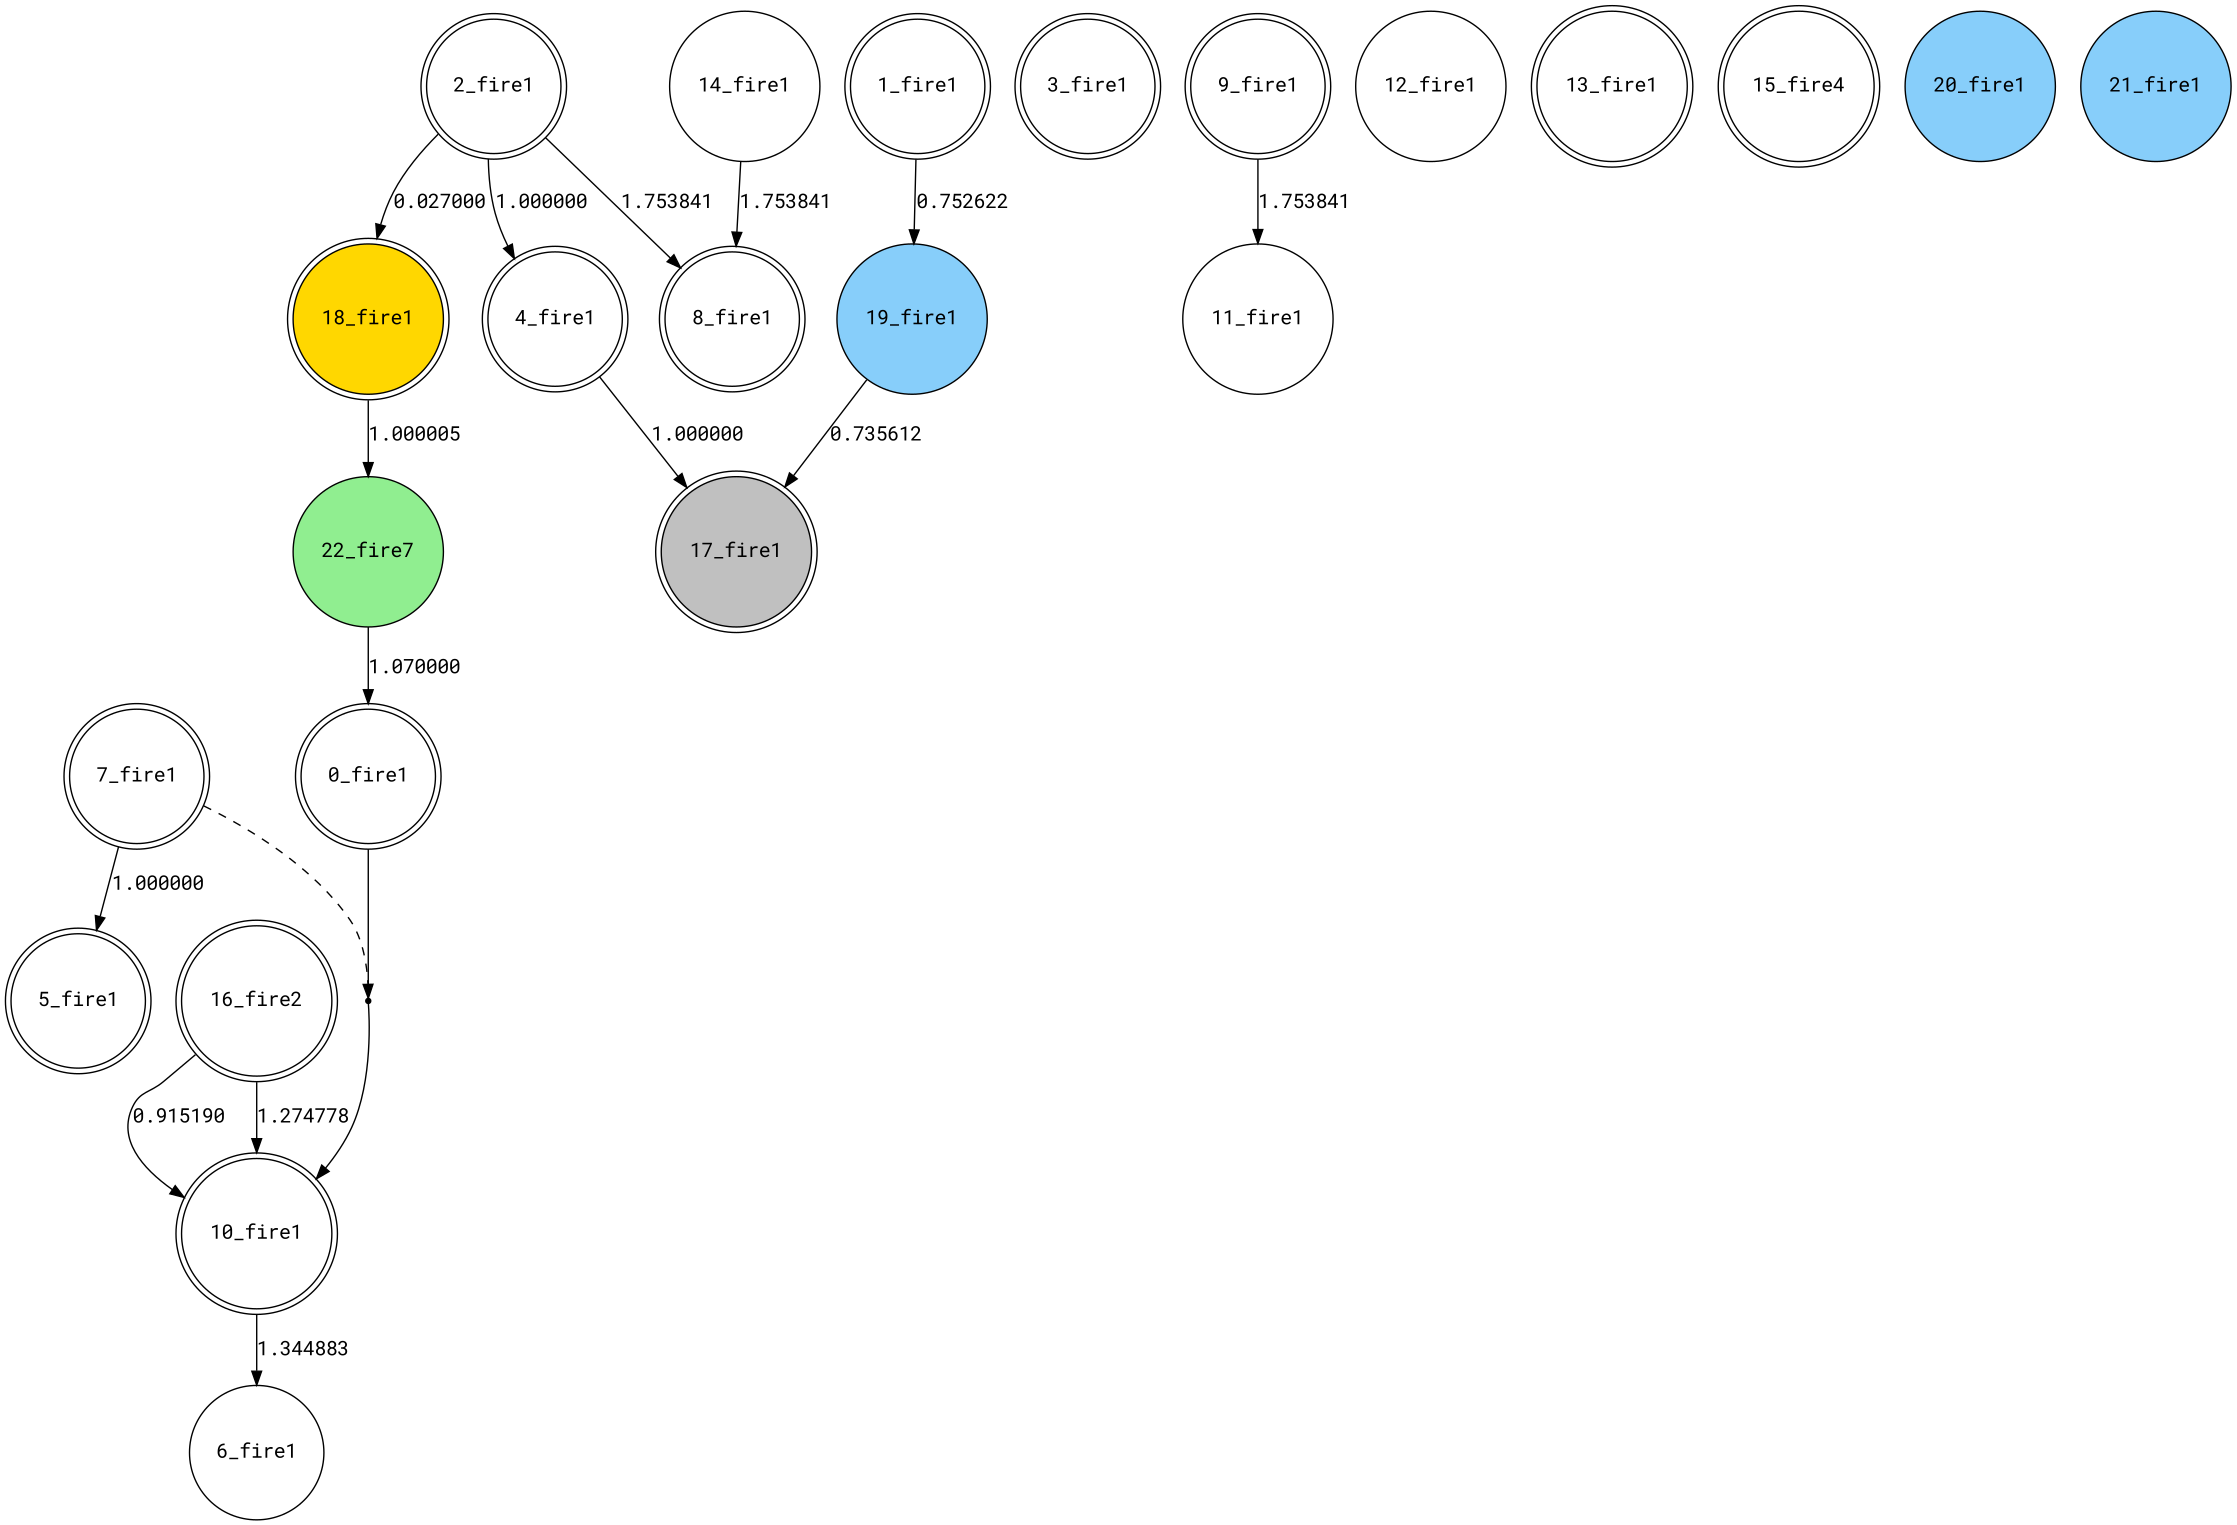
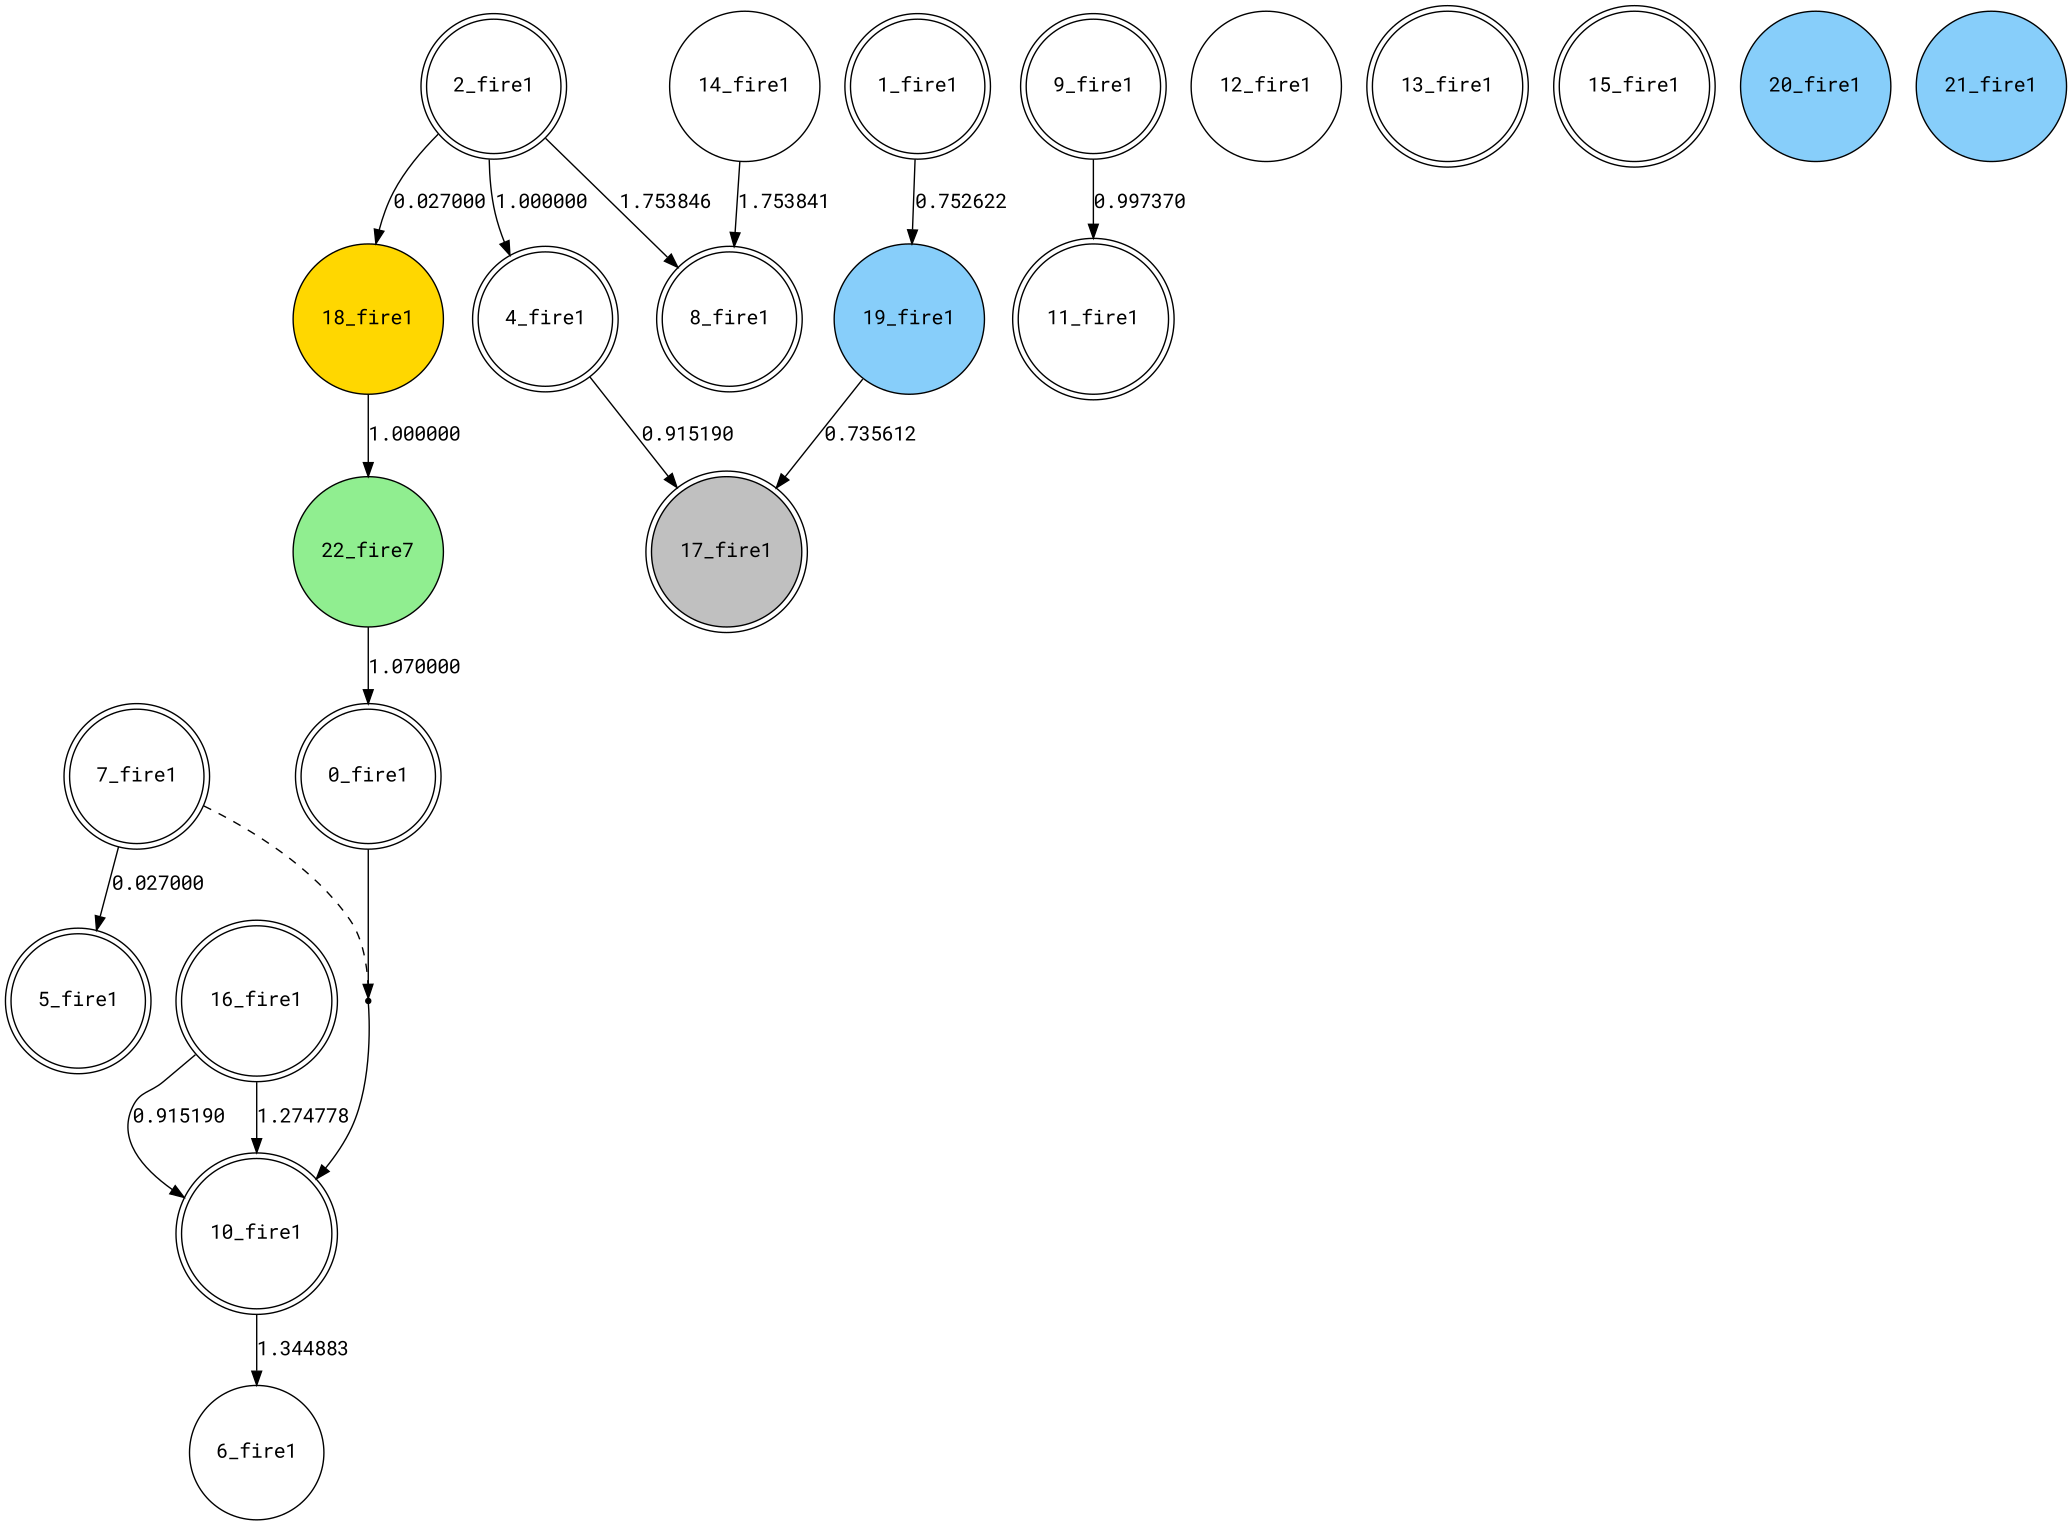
node "3_fire1": removed
node "15_fire4": label "15_fire4" -> "15_fire1"
edge "2_fire1" -> "8_fire1": label "1.753841" -> "1.753846"
edge "9_fire1" -> "11_fire1": label "1.753841" -> "0.997370"
node "18_fire1": shape doublecircle -> circle
node "11_fire1": shape circle -> doublecircle
edge "18_fire1" -> "22_fire7": label "1.000005" -> "1.000000"
edge "4_fire1" -> "17_fire1": label "1.000000" -> "0.915190"
edge "7_fire1" -> "5_fire1": label "1.000000" -> "0.027000"
node "16_fire2": label "16_fire2" -> "16_fire1"
